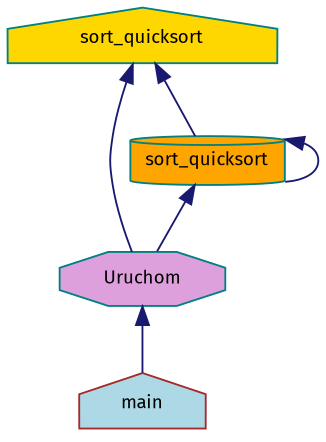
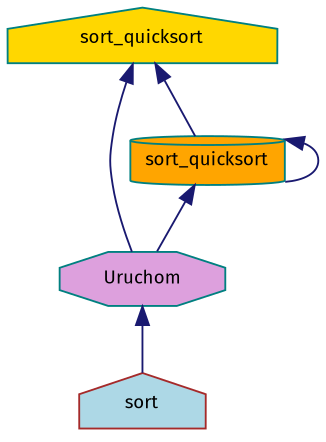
node "main": label "main" -> "sort"
